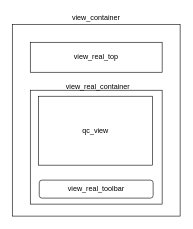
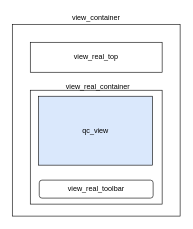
node "qc_view": fillcolor #ffffff -> #dae8fc
